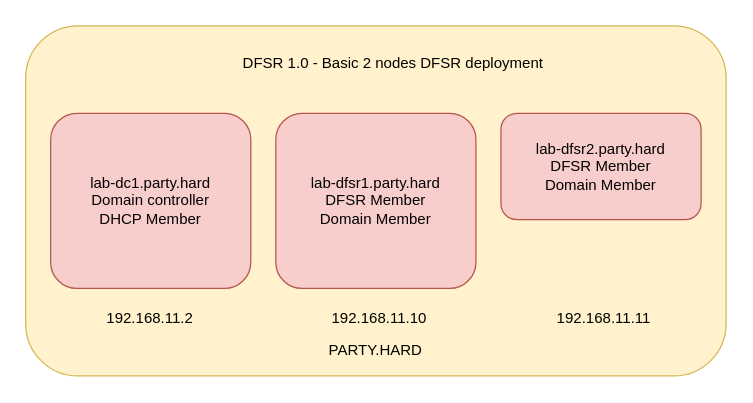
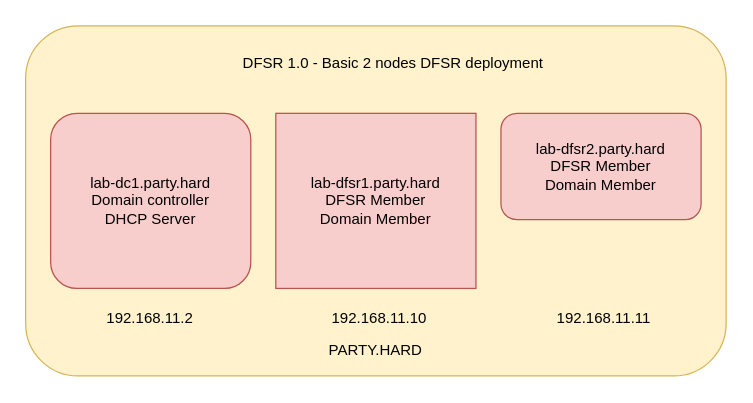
node "lab-dc1.party.hard Domain controller DHCP Member": label "lab-dc1.party.hard Domain controller DHCP Member" -> "lab-dc1.party.hard Domain controller DHCP Server"
node "lab-dfsr1.party.hard DFSR Member Domain Member": shape rounded rectangle -> rectangle
